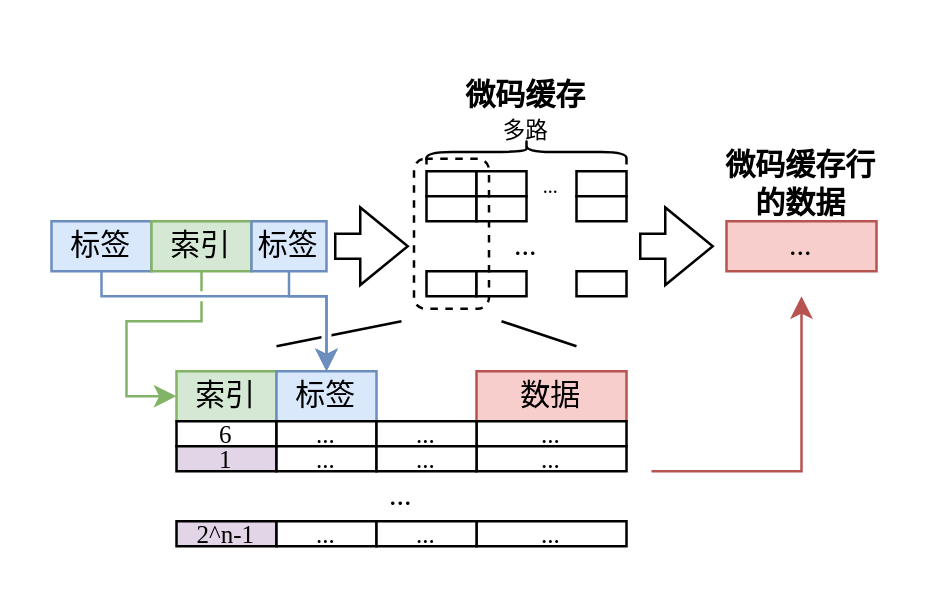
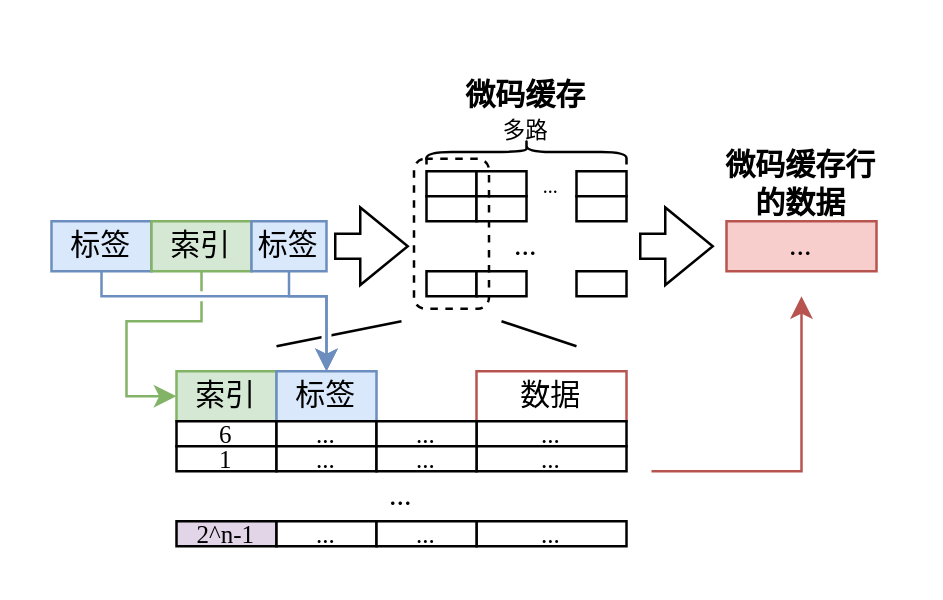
node "数据": fillcolor #f8cecc -> #ffffff
node "1": fillcolor #e1d5e7 -> #ffffff
